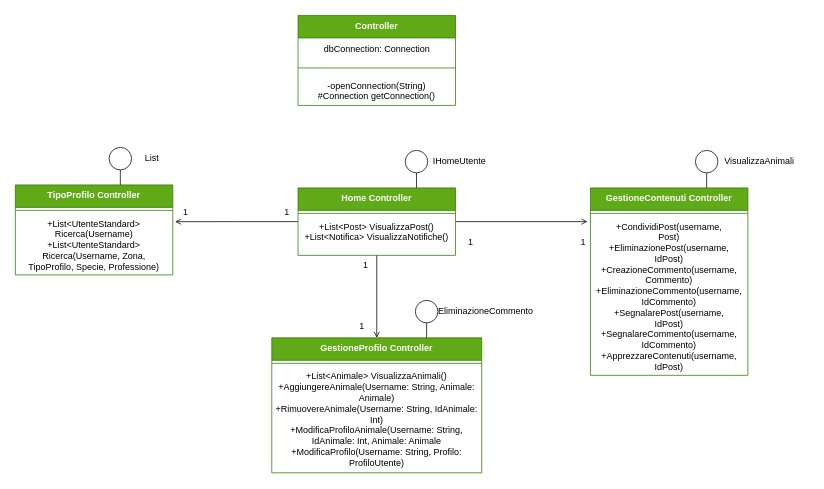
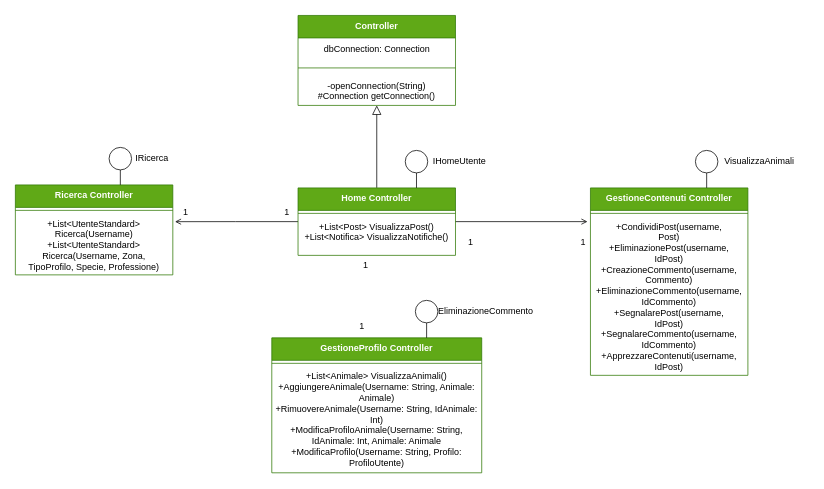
edge "Home Controller" -> "Controller": added
node "List": label "List" -> "IRicerca"
node "TipoProfilo Controller": label "TipoProfilo Controller" -> "Ricerca Controller"
edge "Home Controller" -> "GestioneProfilo Controller": removed
